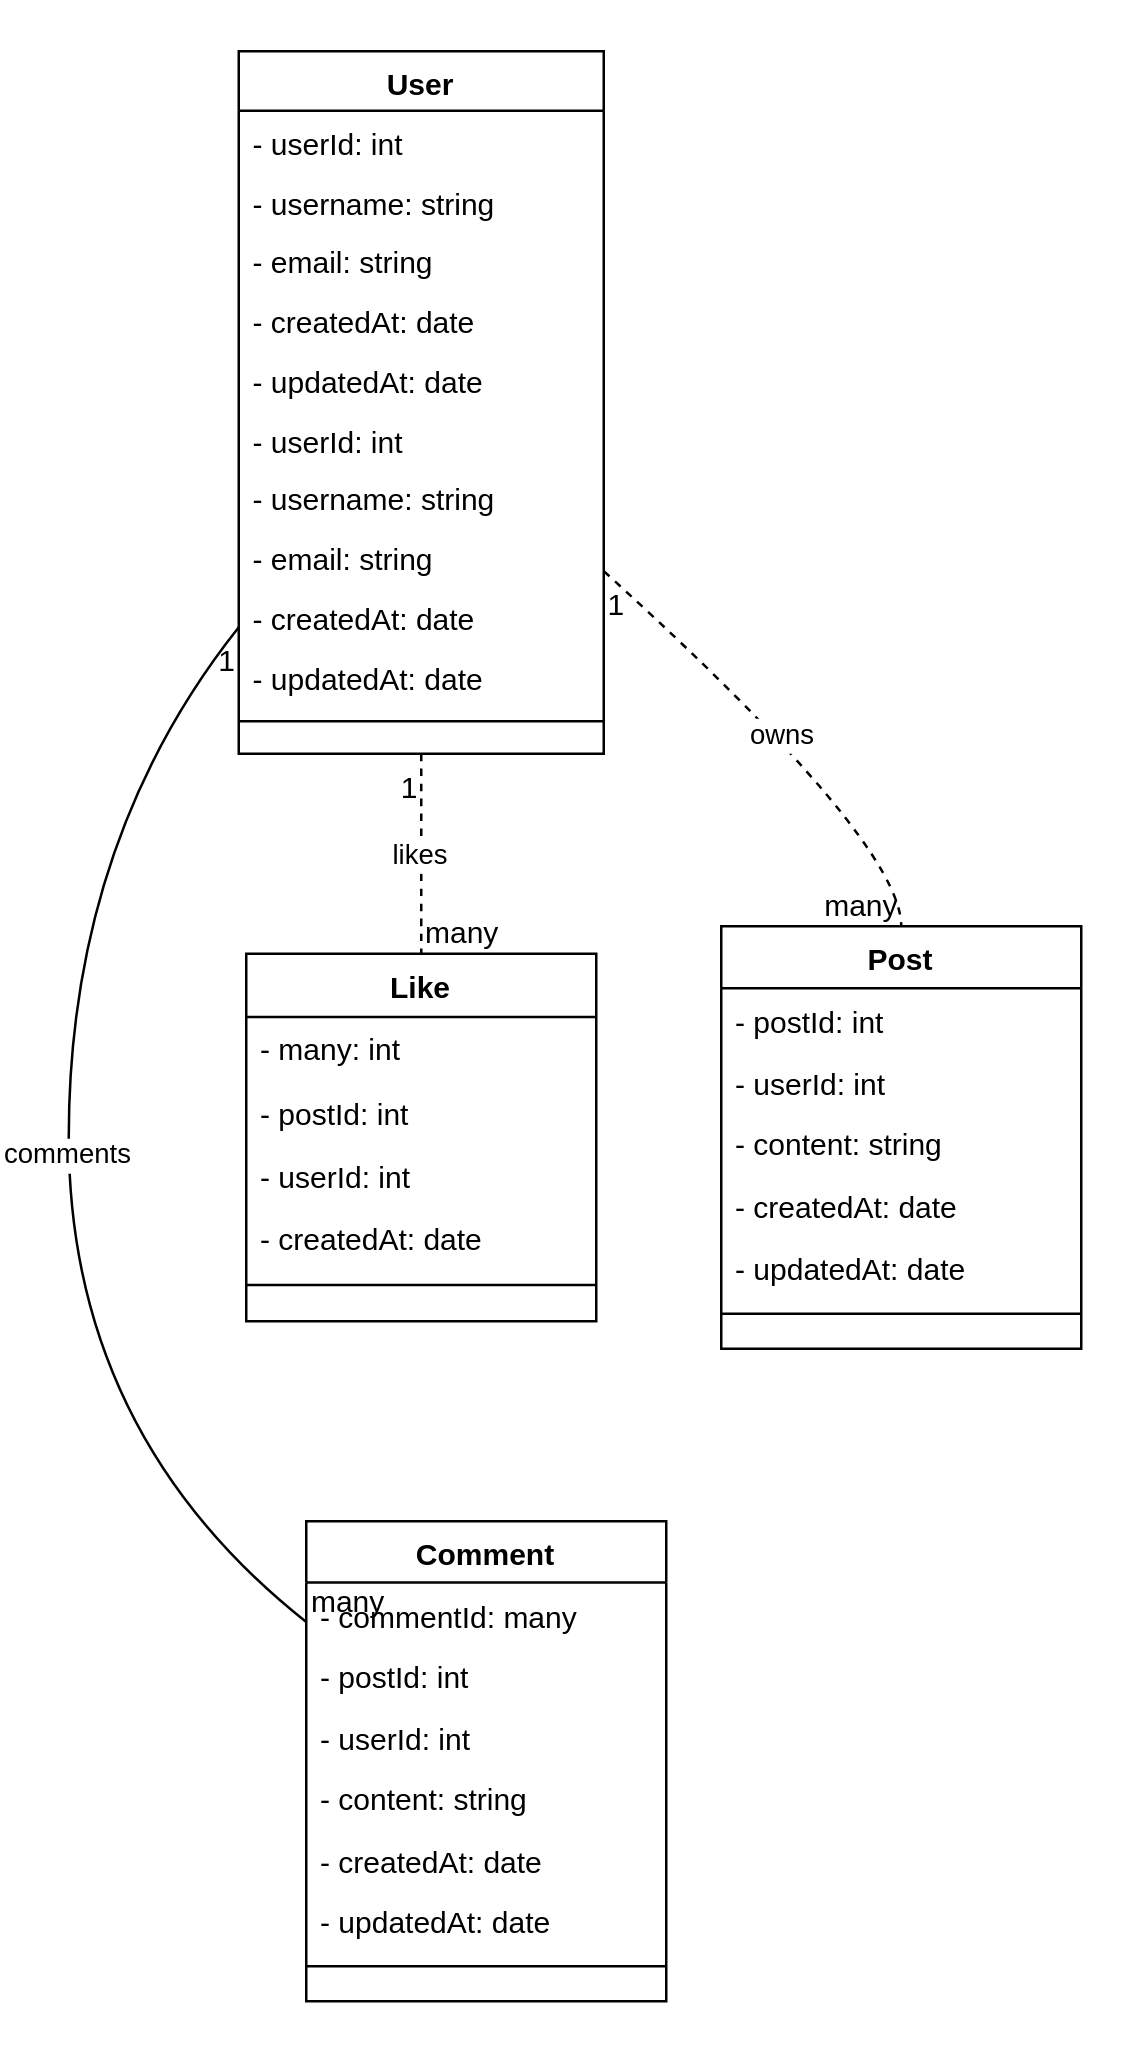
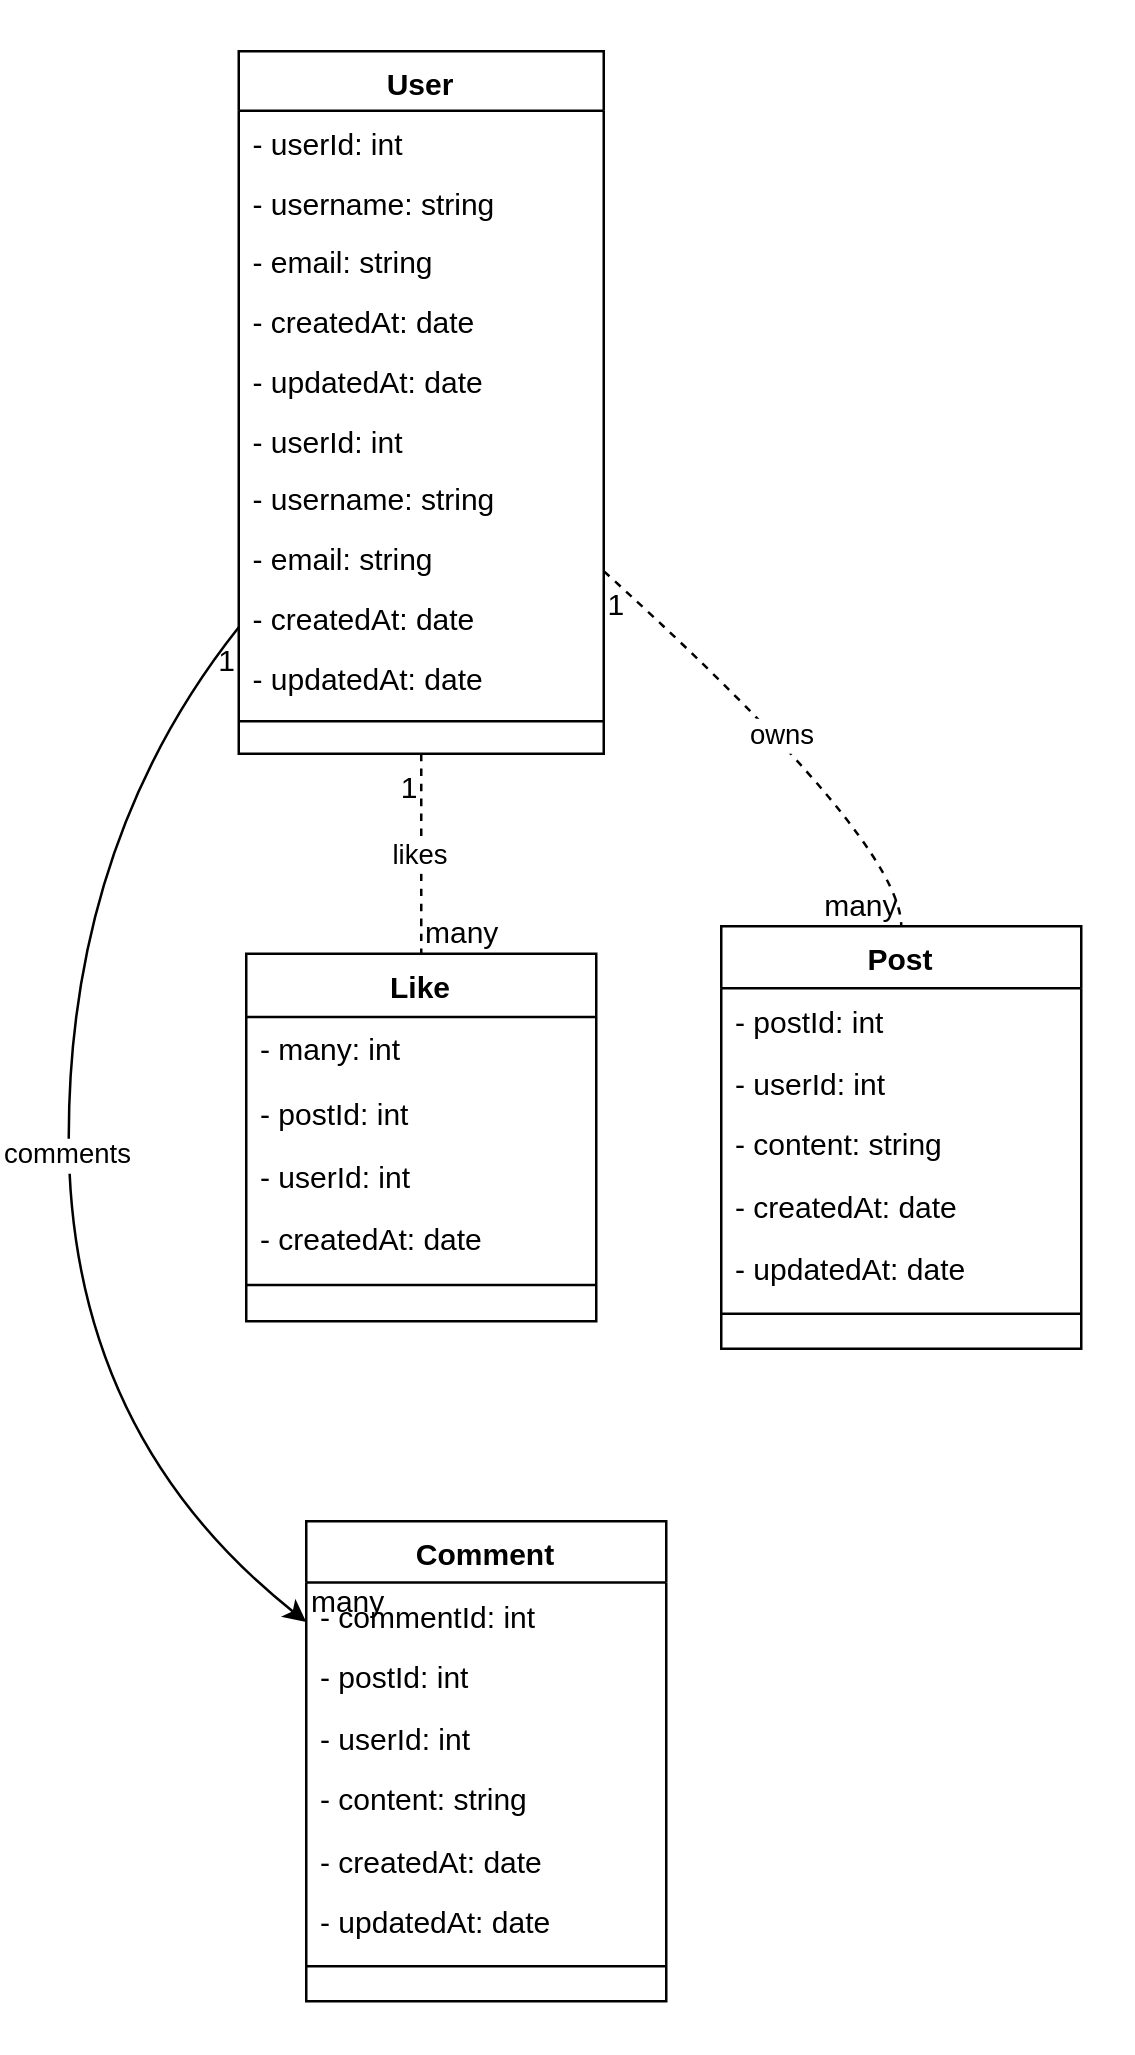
edge "User" -- "Comment": arrowhead none -> classic
node "- commentId: many": label "- commentId: many" -> "- commentId: int"
